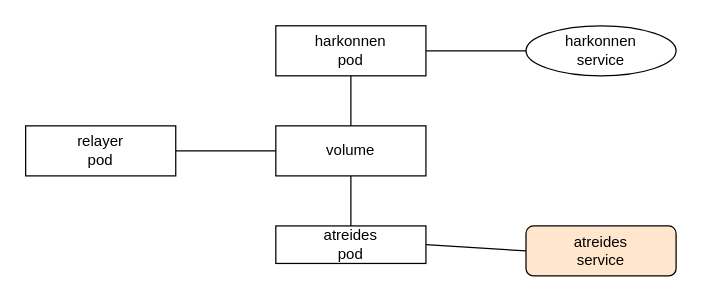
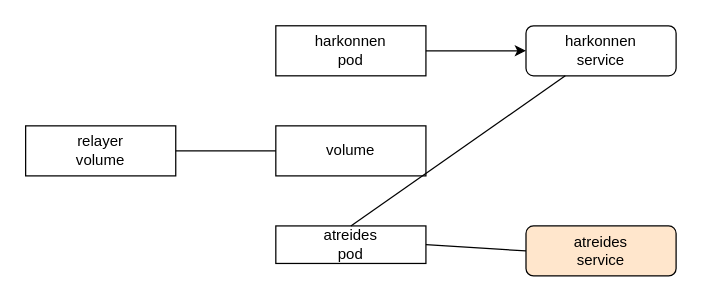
edge "harkonnen pod" -- "harkonnen service": arrowhead none -> classic
node "harkonnen service": shape ellipse -> rounded rectangle
edge "harkonnen pod" -- "volume": removed
node "relayer pod": label "relayer pod" -> "relayer volume"
edge "volume" -- "atreides pod": now "harkonnen service" -- "atreides pod"
